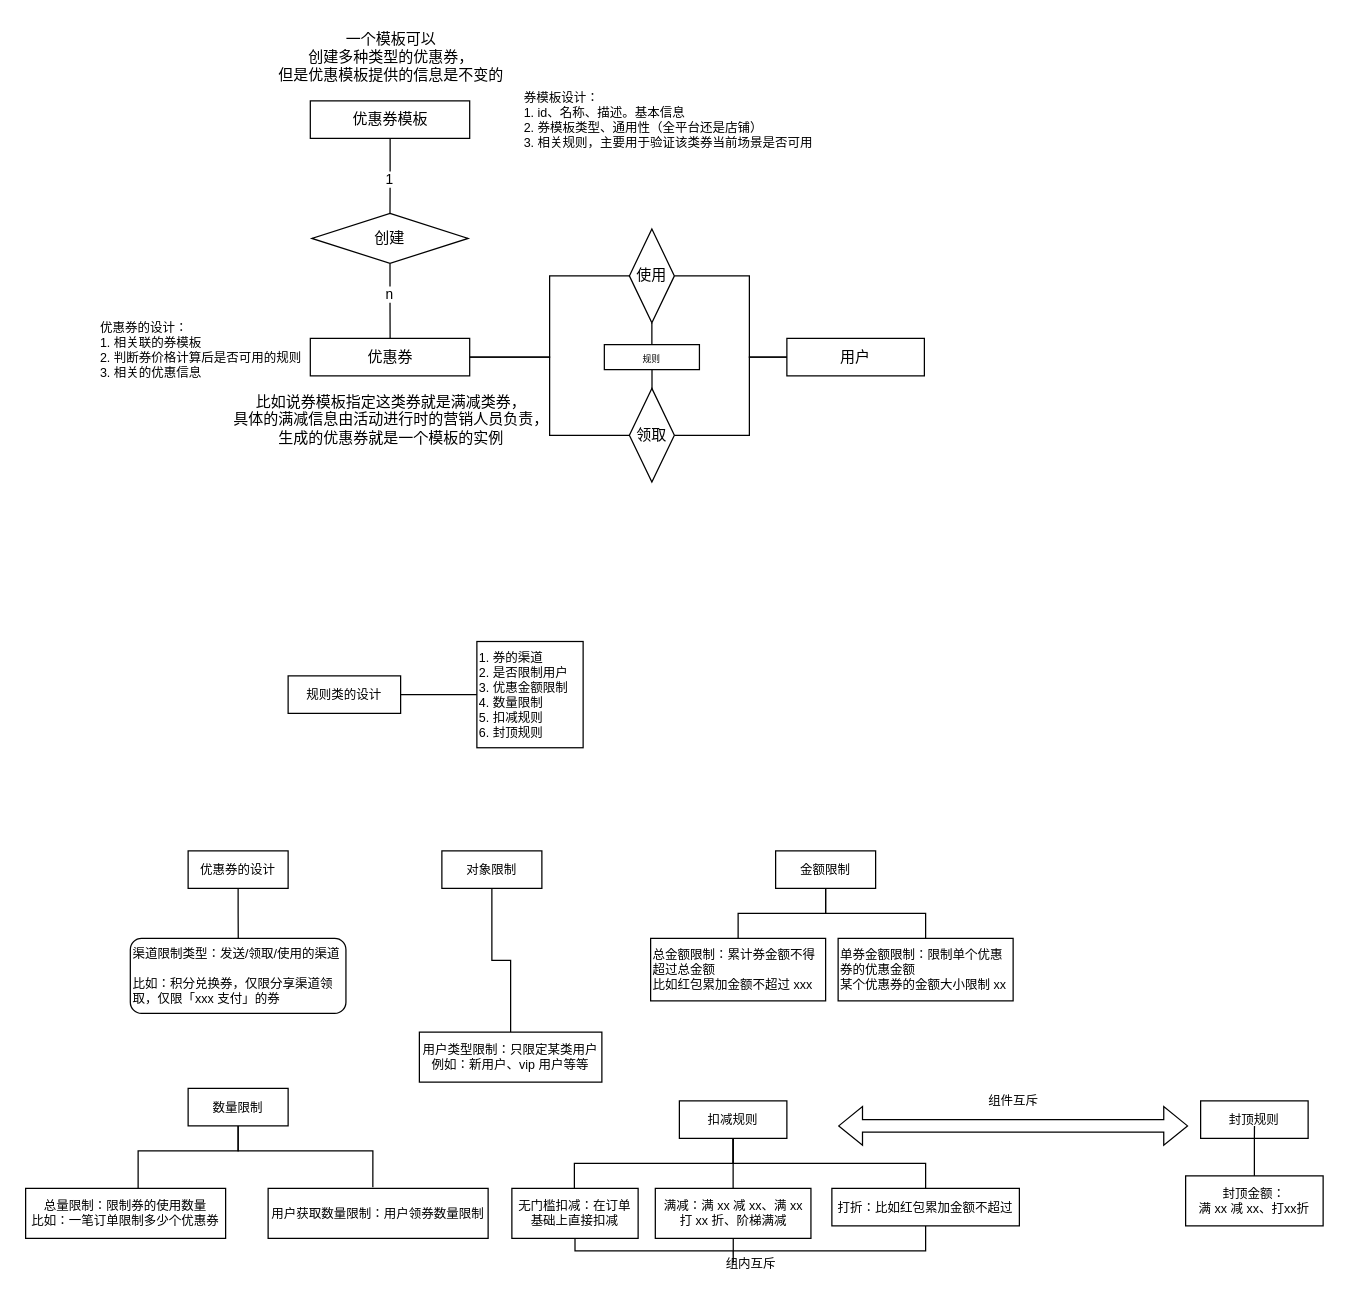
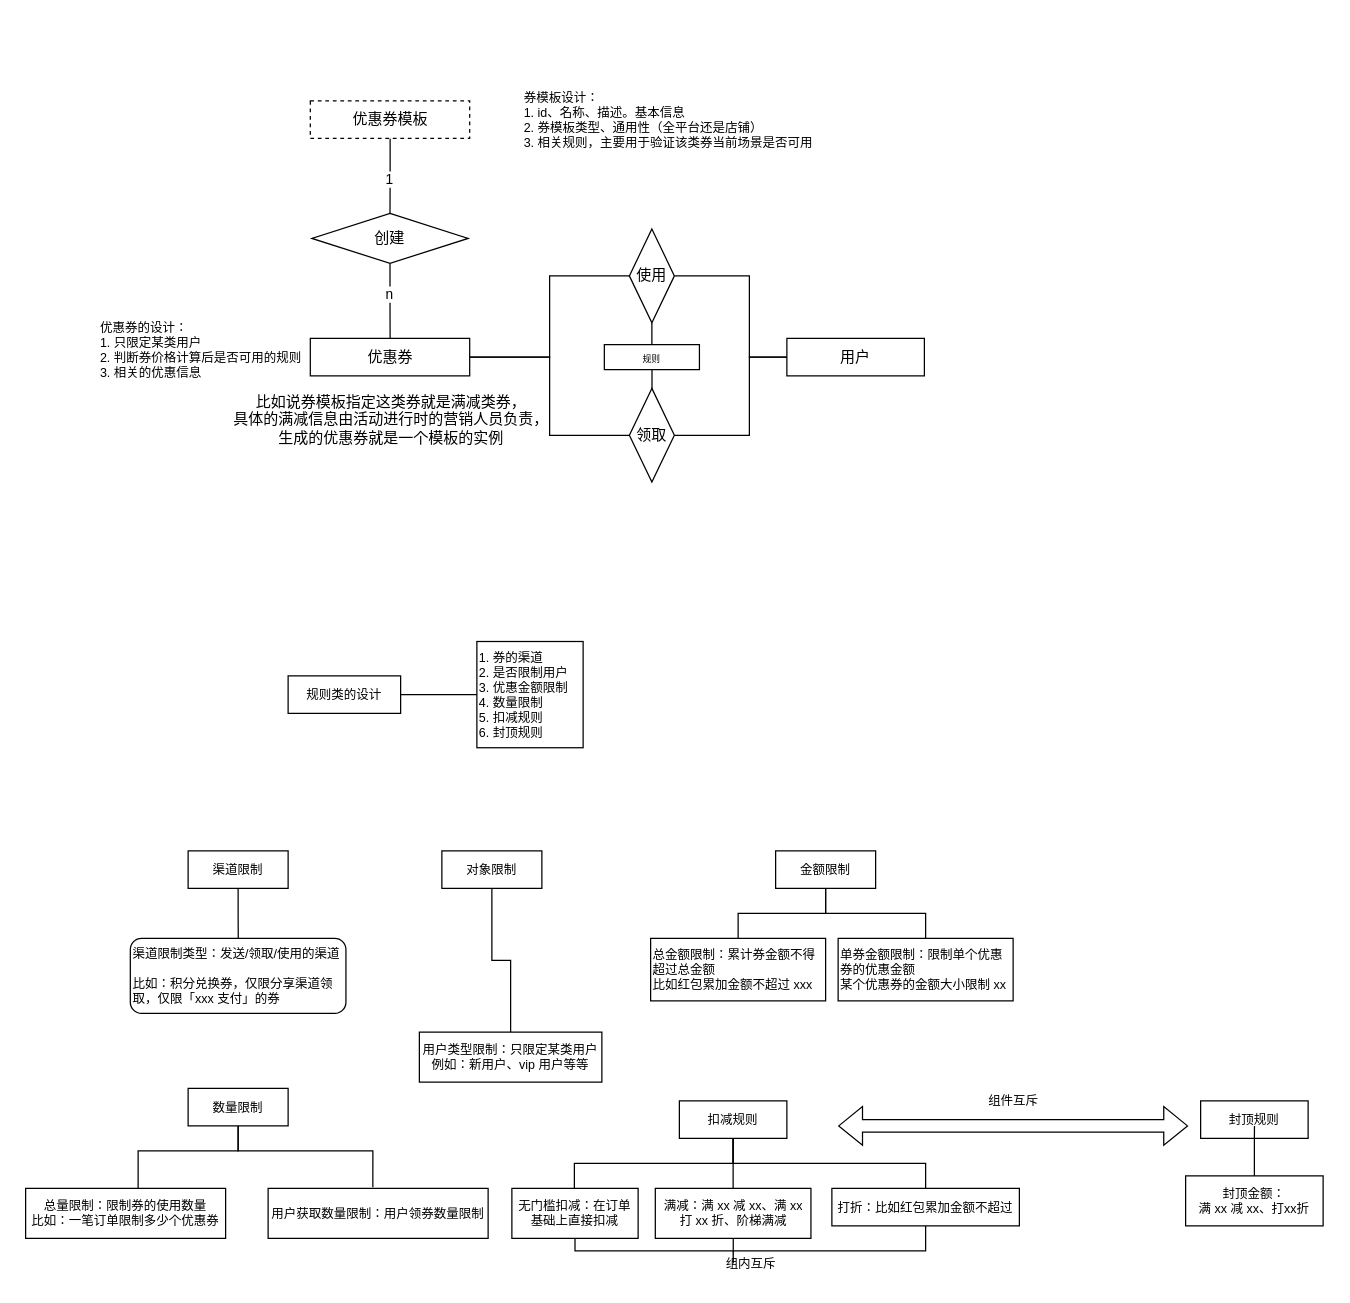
node "一个模板可以 创建多种类型的优惠券， 但是优惠模板提供的信息是不变的": removed
node "优惠券模板": style solid -> dashed
node "优惠券的设计： 1. 相关联的券模板 2. 判断券价格计算后是否可用的规则 3. 相关的优惠信息": label "优惠券的设计： 1. 相关联的券模板 2. 判断券价格计算后是否可用的规则 3. 相关的优惠信息" -> "优惠券的设计： 1. 只限定某类用户 2. 判断券价格计算后是否可用的规则 3. 相关的优惠信息"
node "优惠券的设计": label "优惠券的设计" -> "渠道限制"
